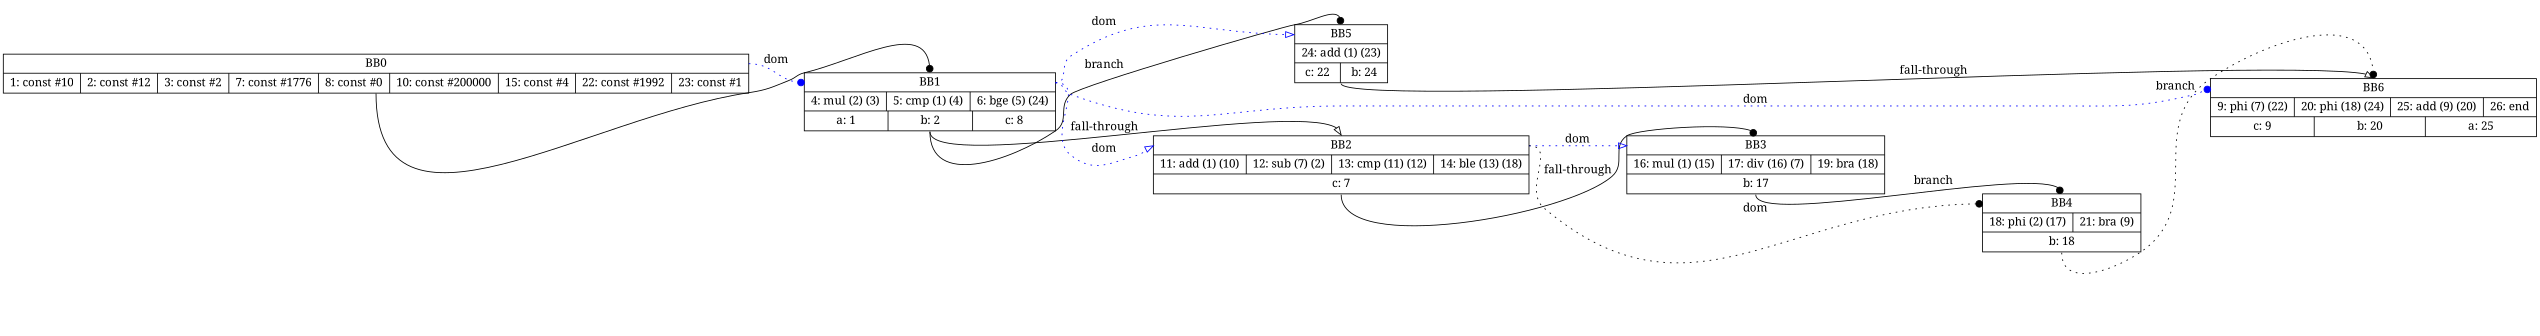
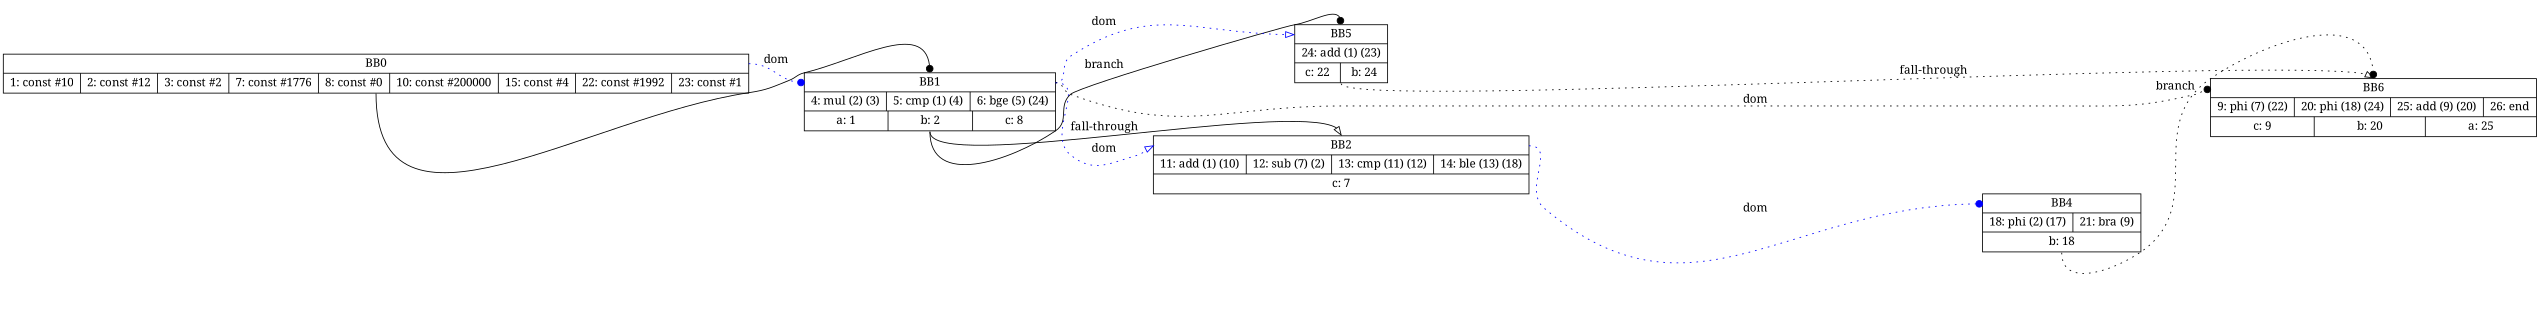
edge "BB5" -> "BB6": style solid -> dotted
edge "BB1" -> "BB6": color blue -> black
node "BB3": removed
edge "BB2" -> "BB4": color black -> blue
